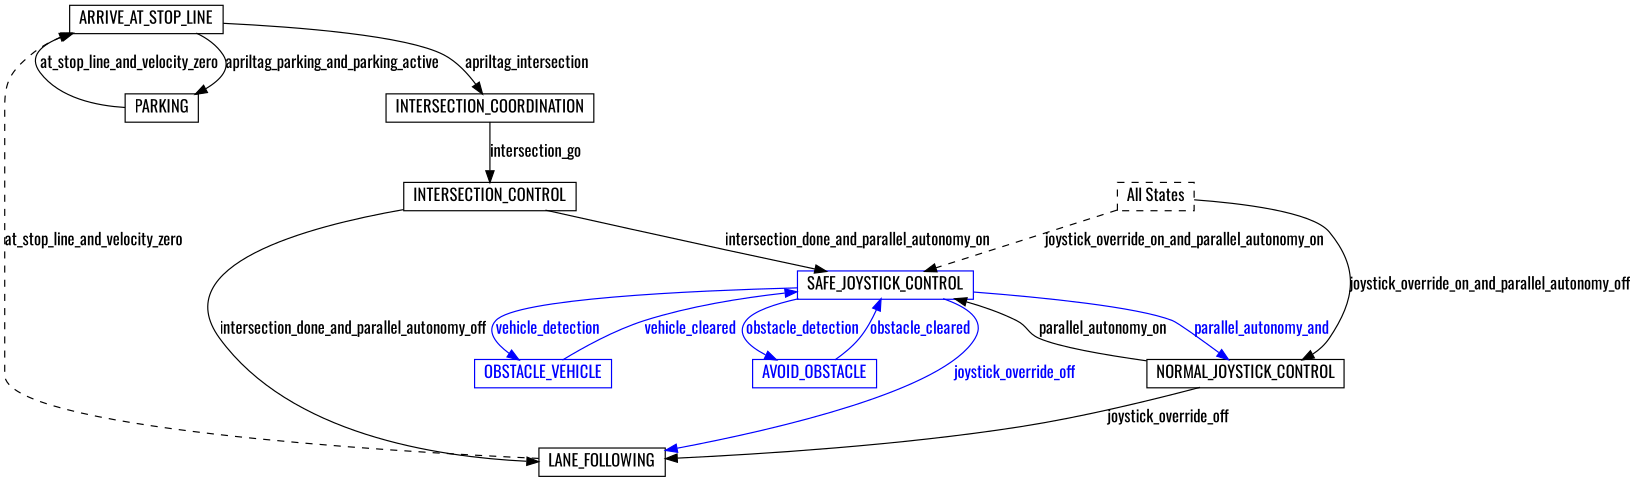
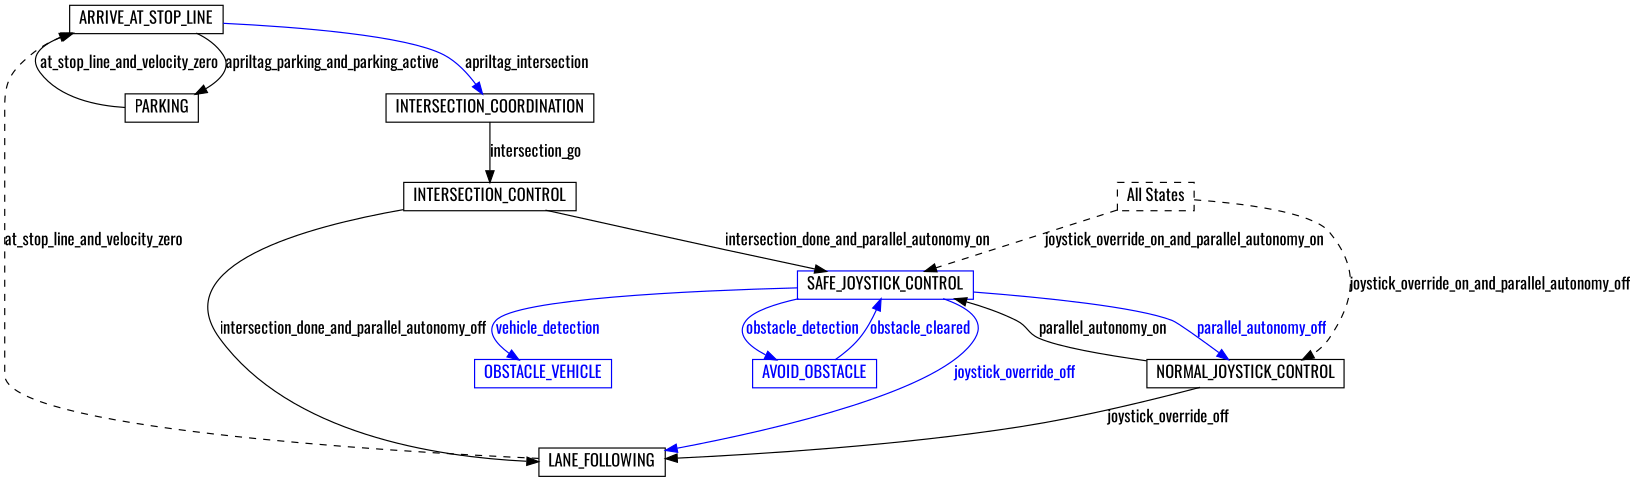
edge "ARRIVE_AT_STOP_LINE" -> "INTERSECTION_COORDINATION": color black -> blue
edge "All States" -> "NORMAL_JOYSTICK_CONTROL": style solid -> dashed
edge "OBSTACLE_VEHICLE" -> "SAFE_JOYSTICK_CONTROL": removed, label "vehicle_cleared"
edge "SAFE_JOYSTICK_CONTROL" -> "NORMAL_JOYSTICK_CONTROL": label "parallel_autonomy_and" -> "parallel_autonomy_off"
